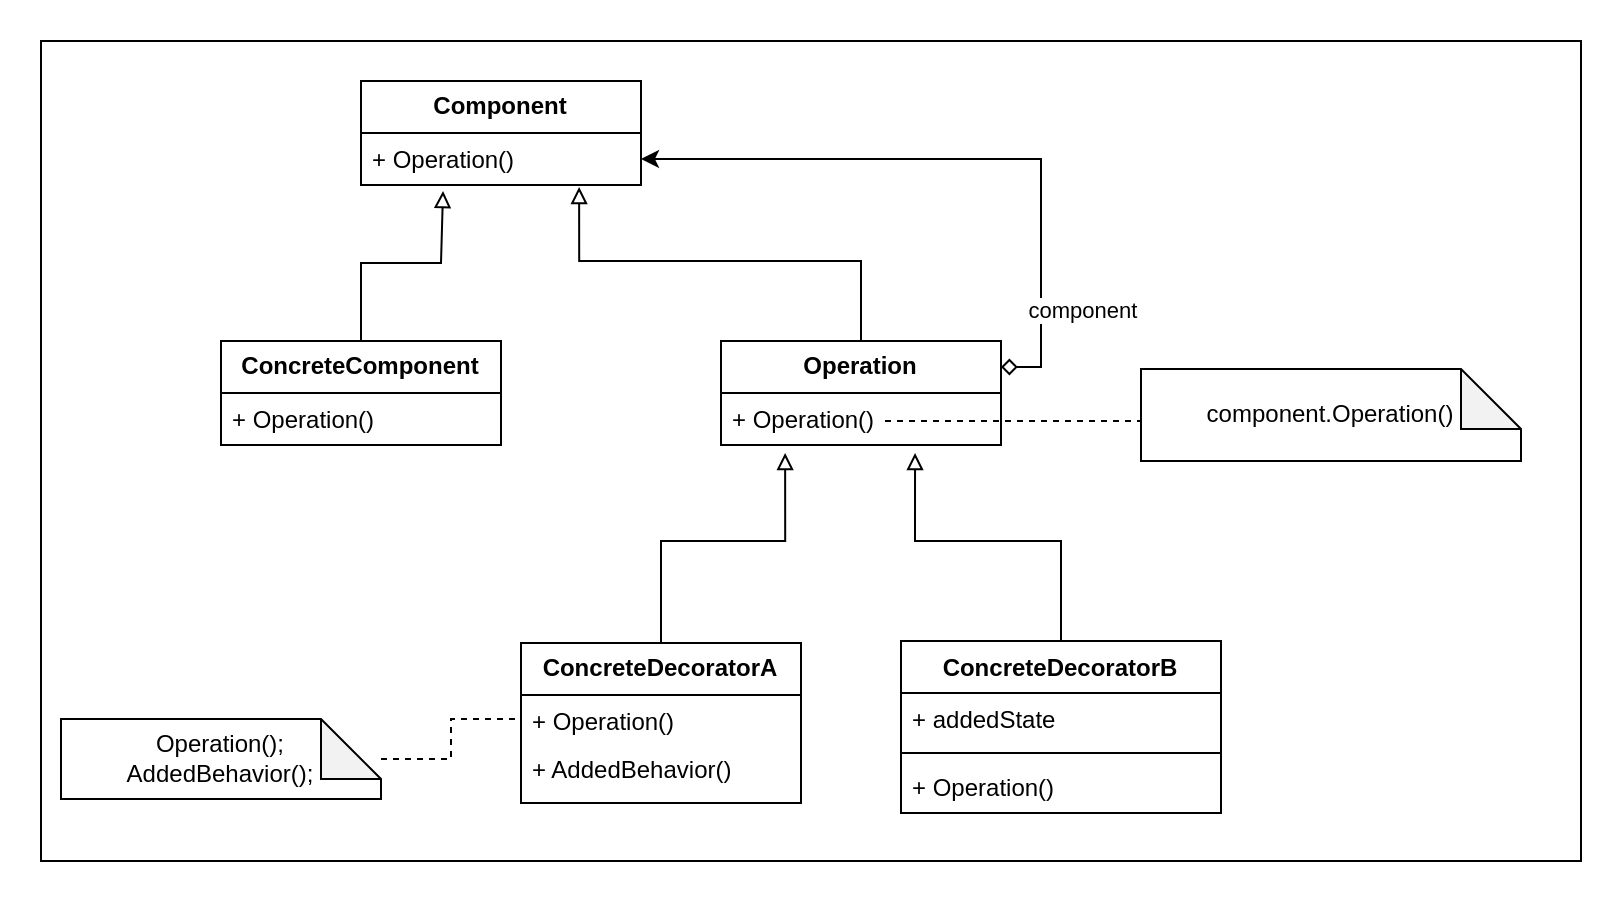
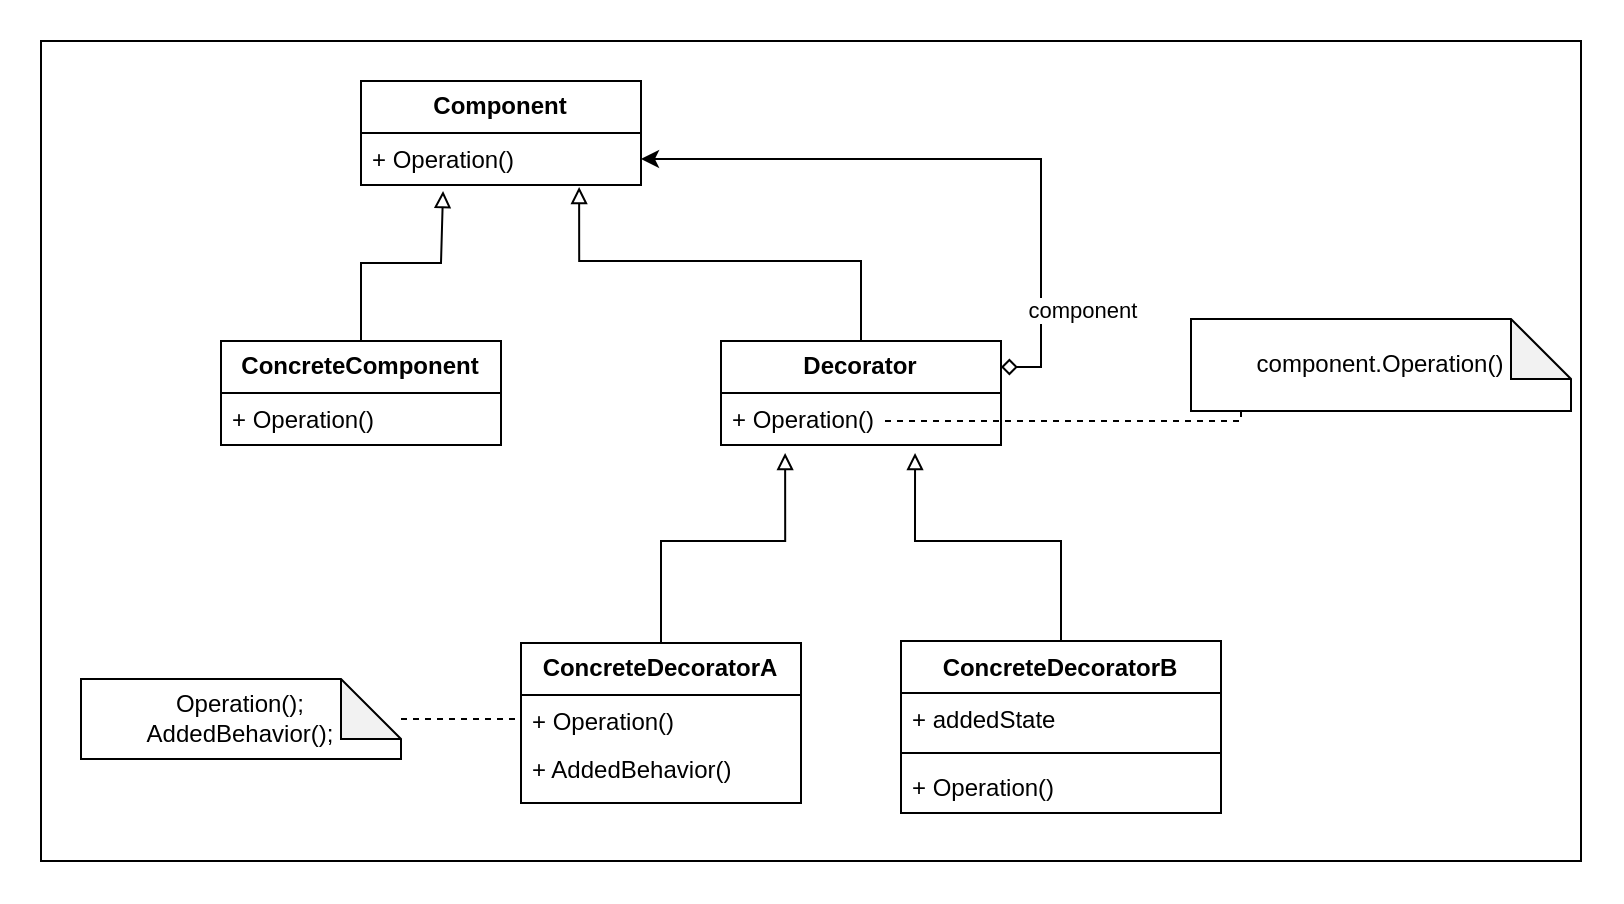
node "Operation": label "Operation" -> "Decorator"
node "component.Operation()": moved (1331, 415) -> (1381, 365)
node "Operation(); AddedBehavior();": moved (221, 759) -> (241, 719)
